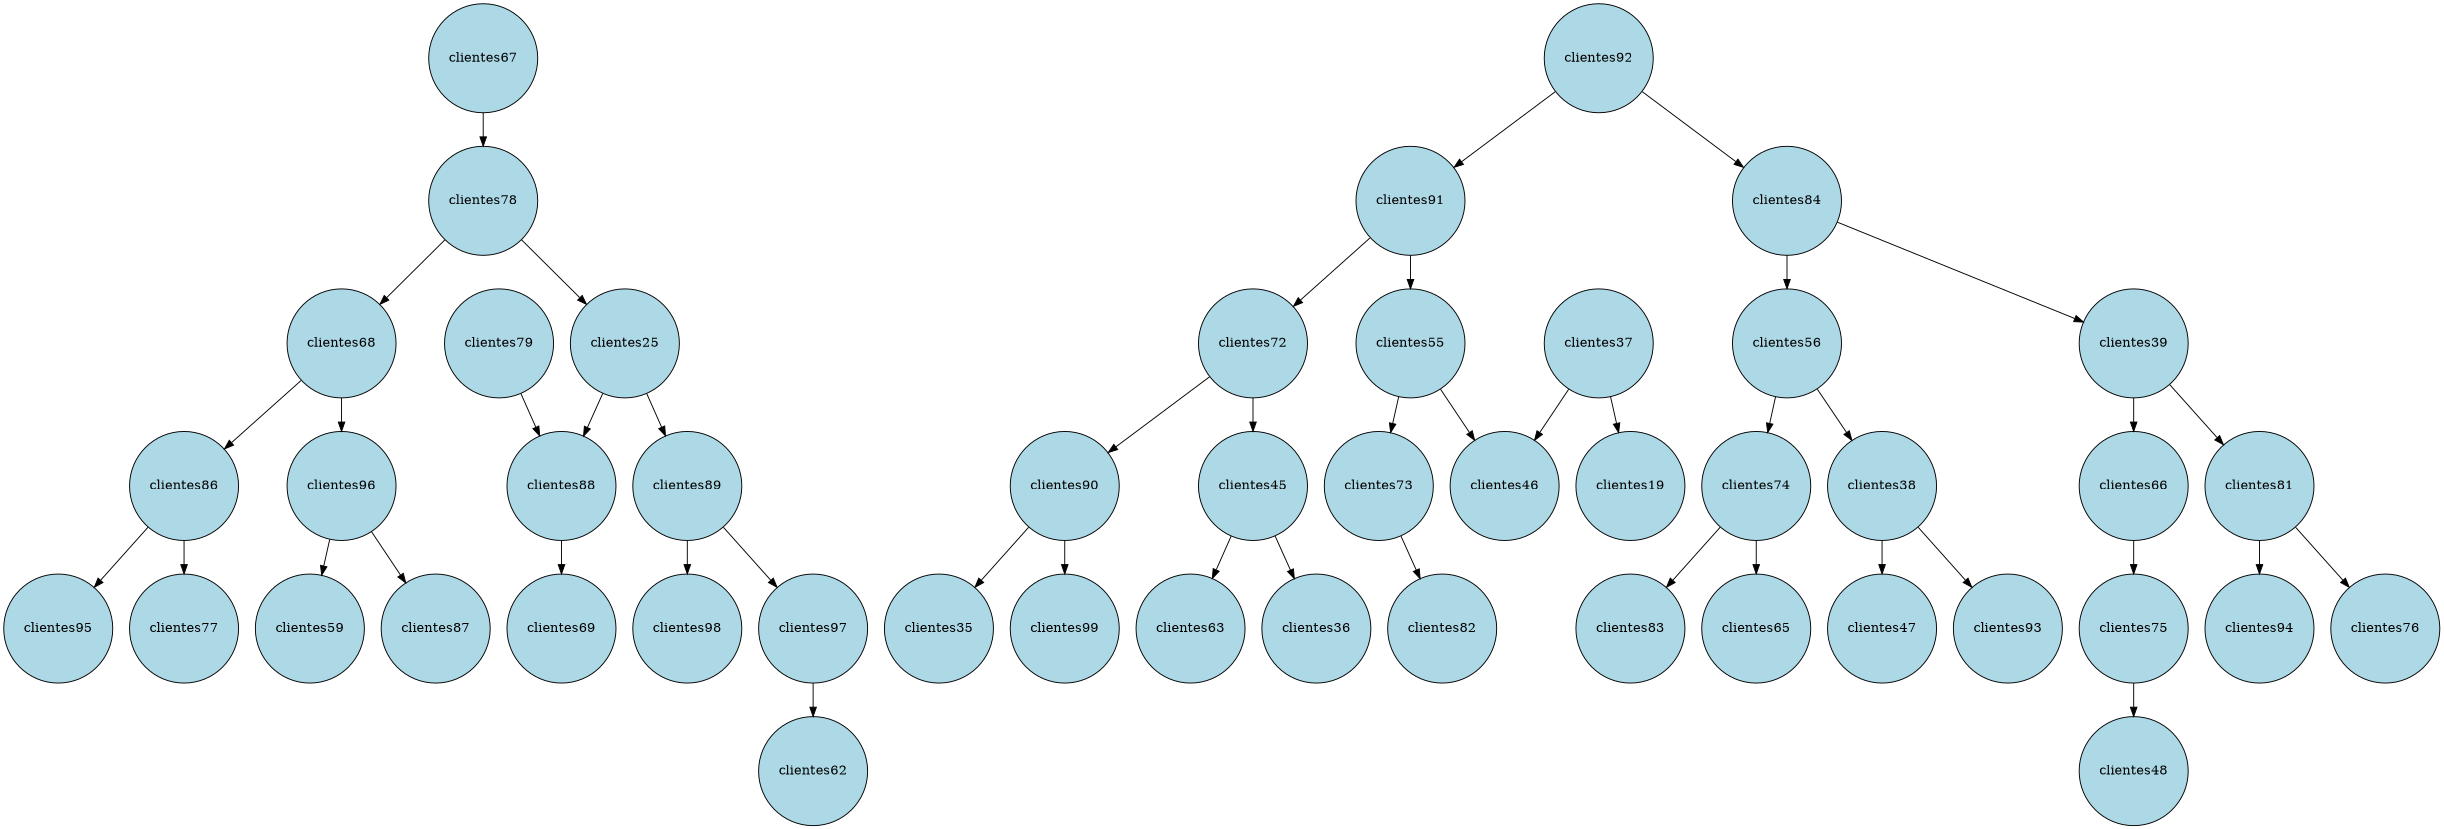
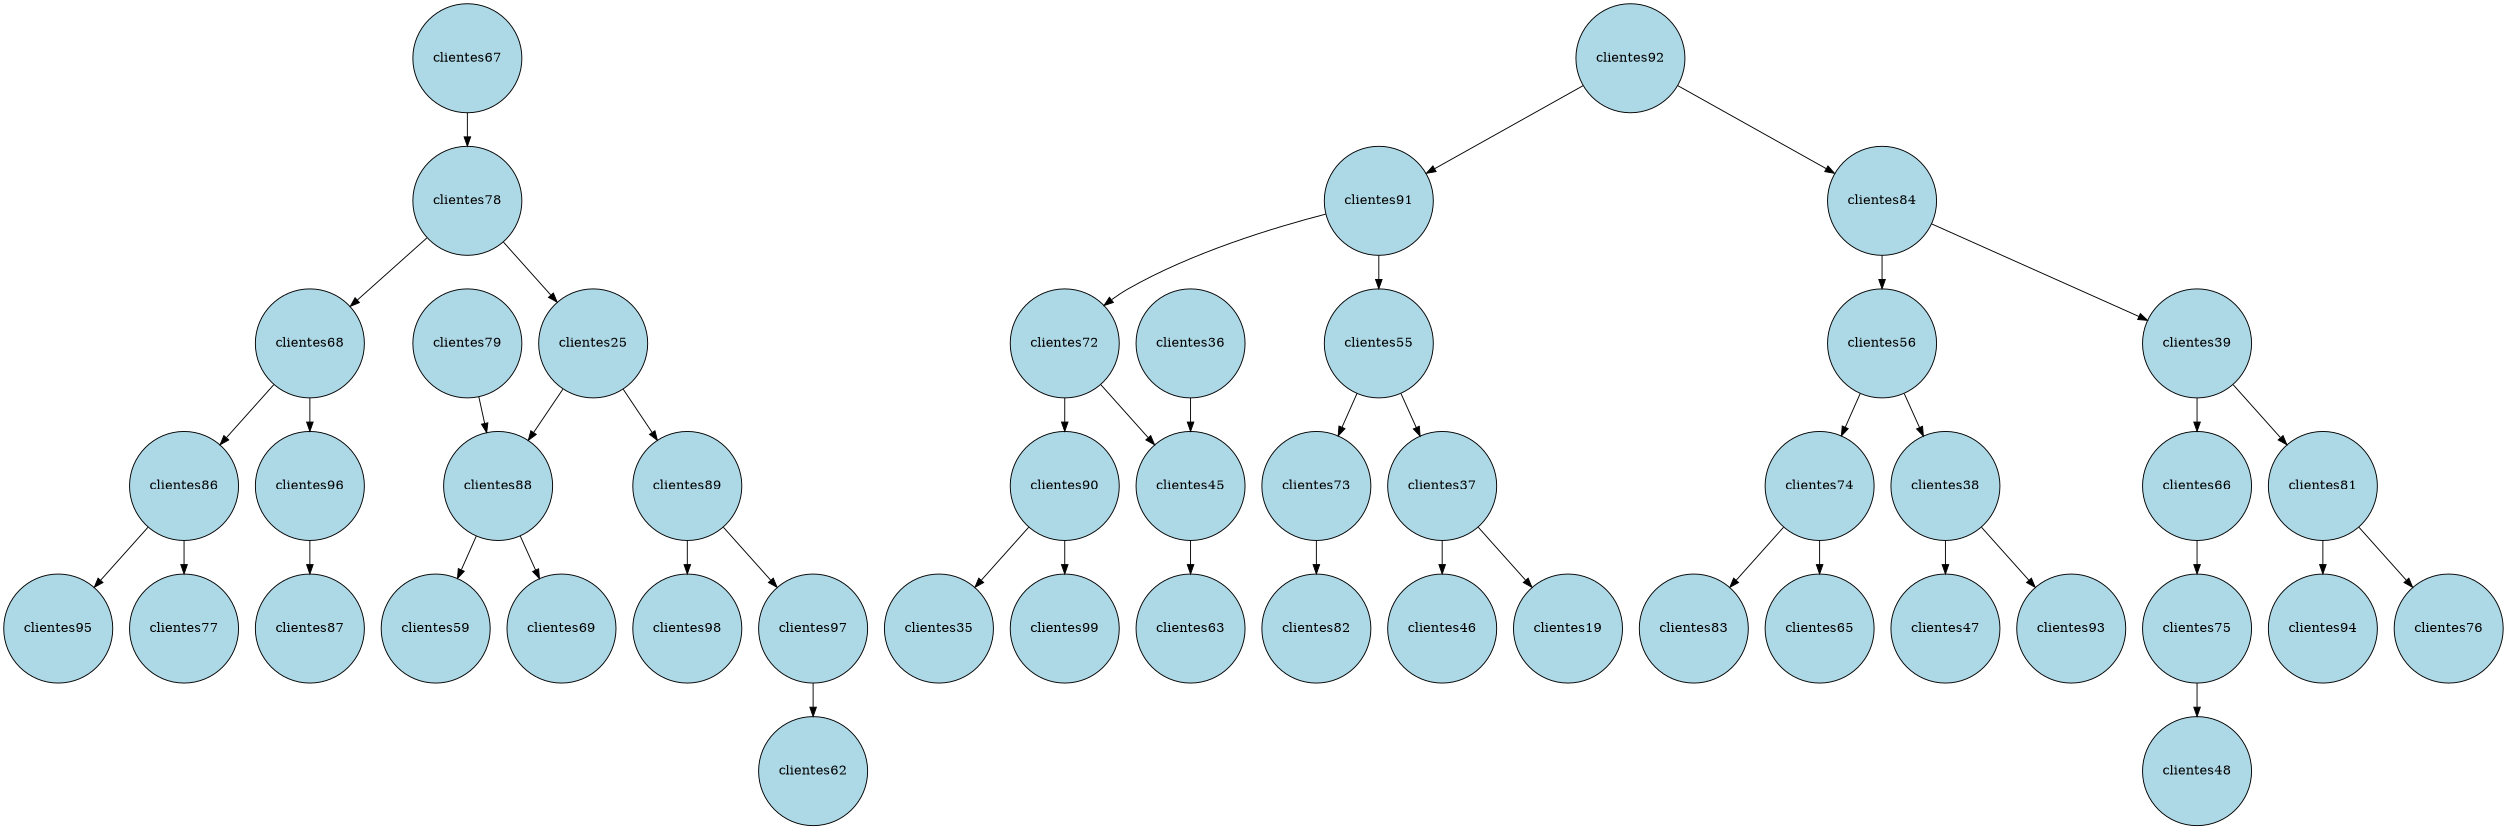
edge "clientes55" -> "clientes46": now "clientes55" -> "clientes37"
edge "clientes96" -> "clientes59": now "clientes88" -> "clientes59"
edge "clientes45" -> "clientes36": reversed
